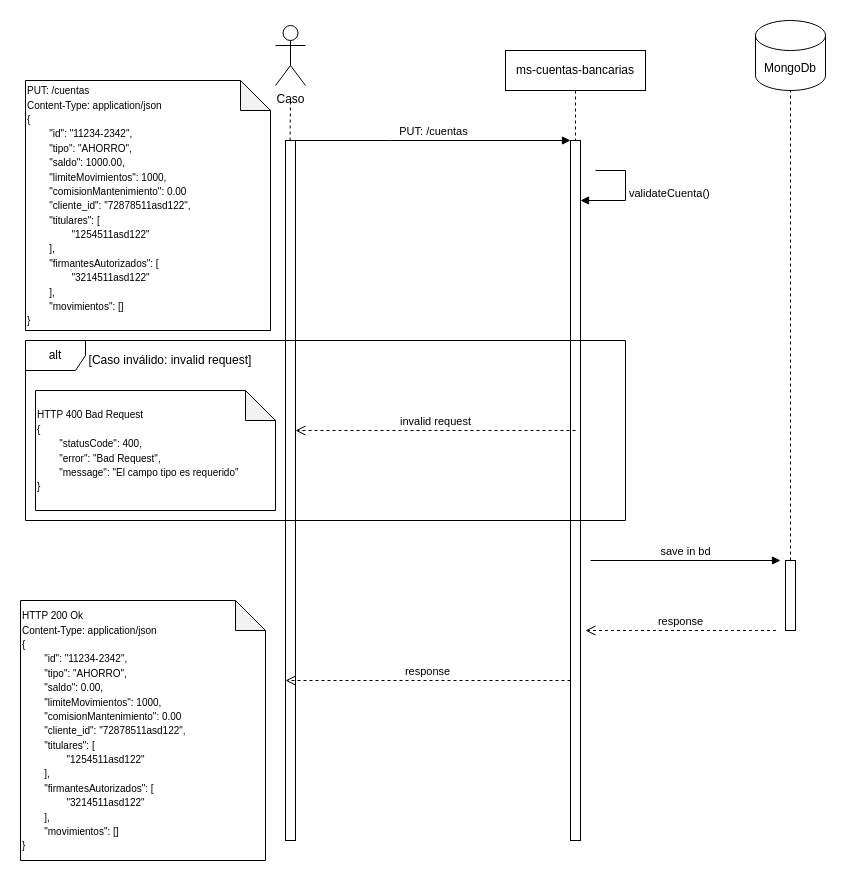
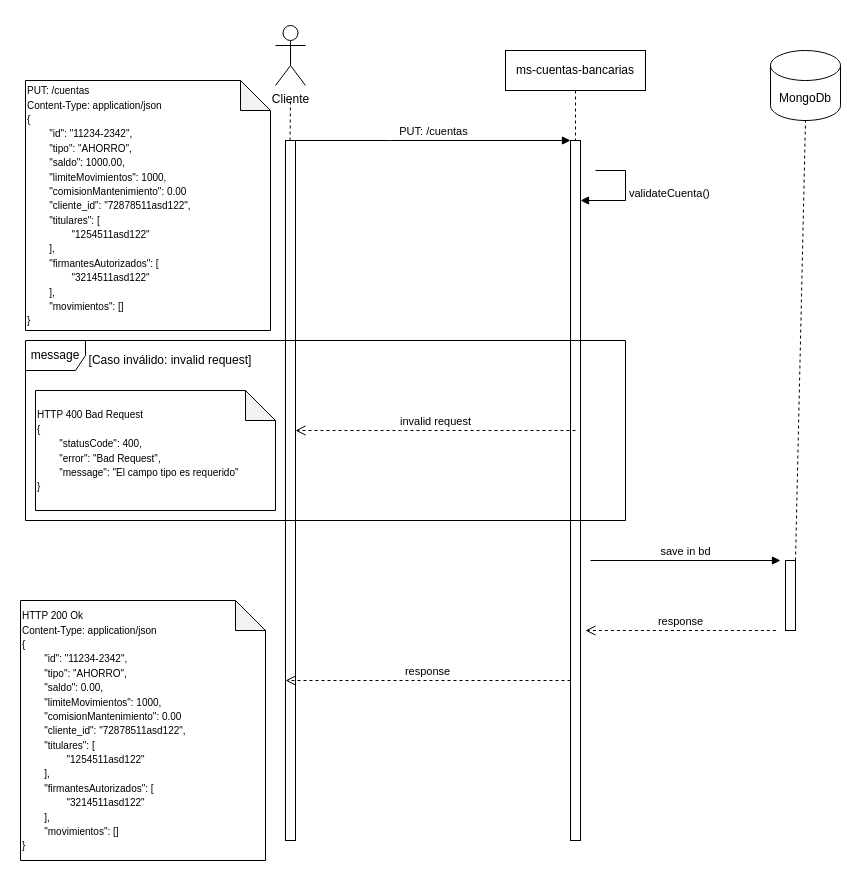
node "MongoDb": moved (791, 56) -> (806, 86)
node "Caso": label "Caso" -> "Cliente"
node "alt": label "alt" -> "message"
